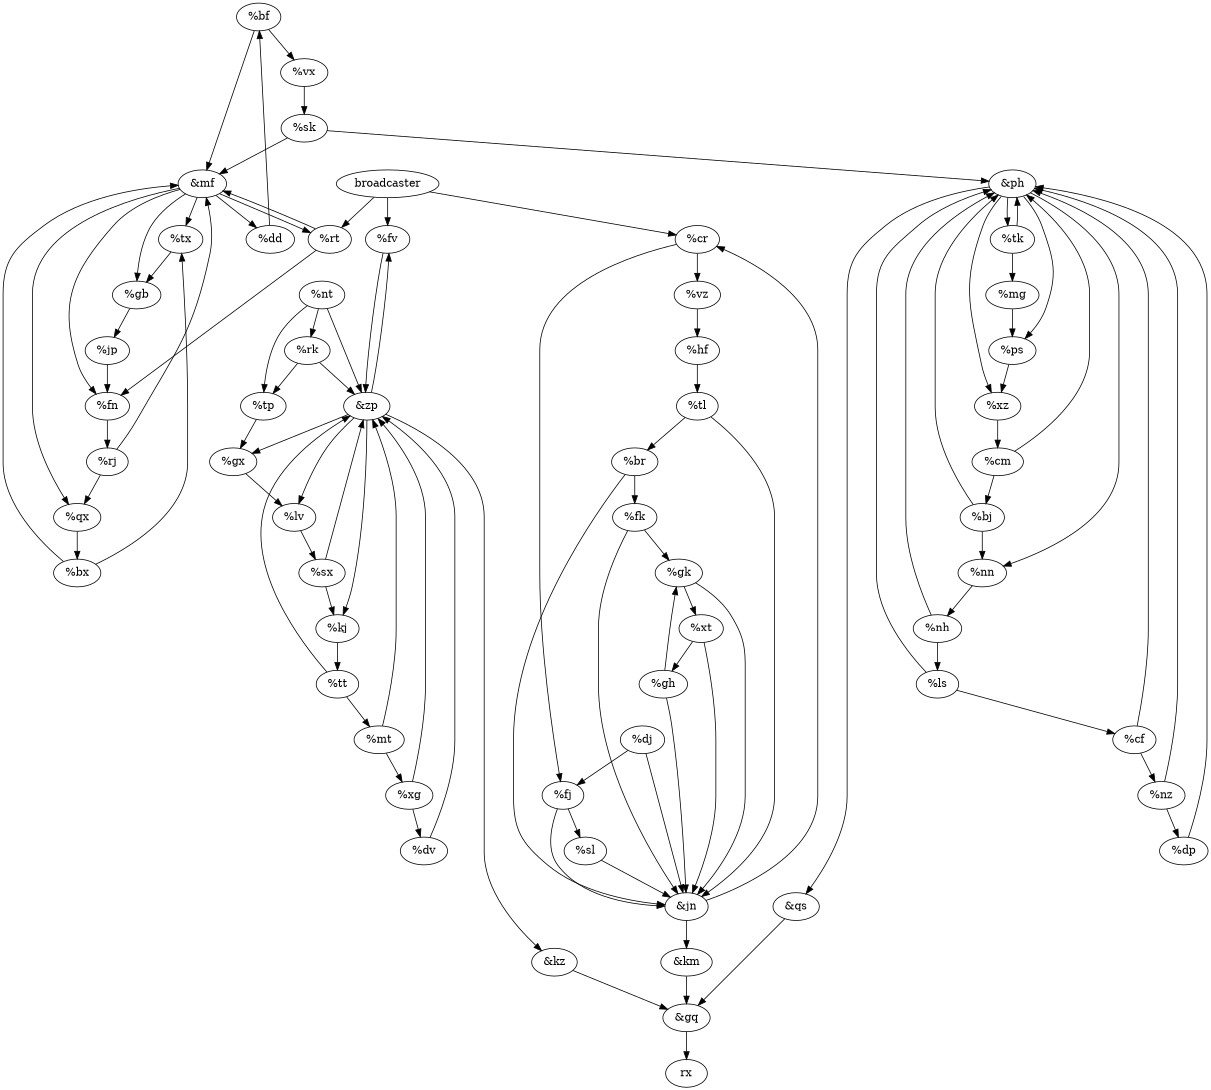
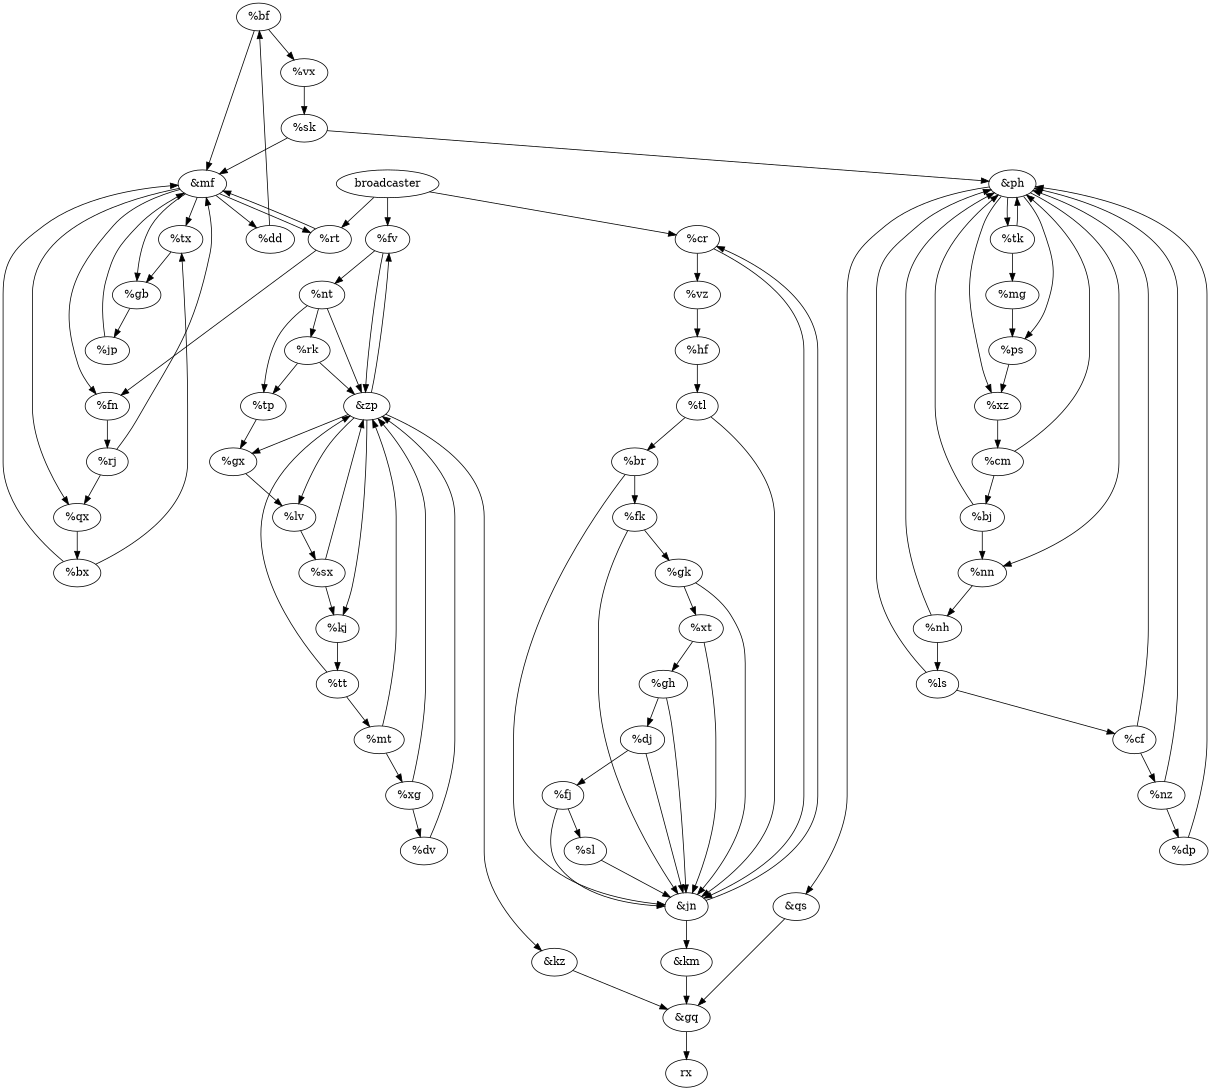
edge "%fv" -> "%nt": added
edge "%jp" -> "%fn": now "%jp" -> "&mf"
edge "%cr" -> "%fj": now "%cr" -> "&jn"
edge "%gh" -> "%gk": now "%gh" -> "%dj"
